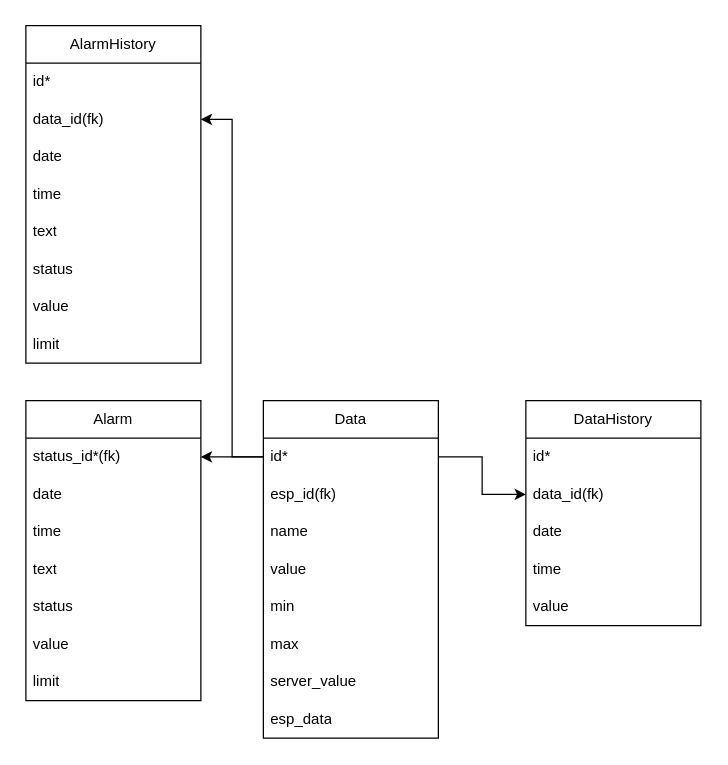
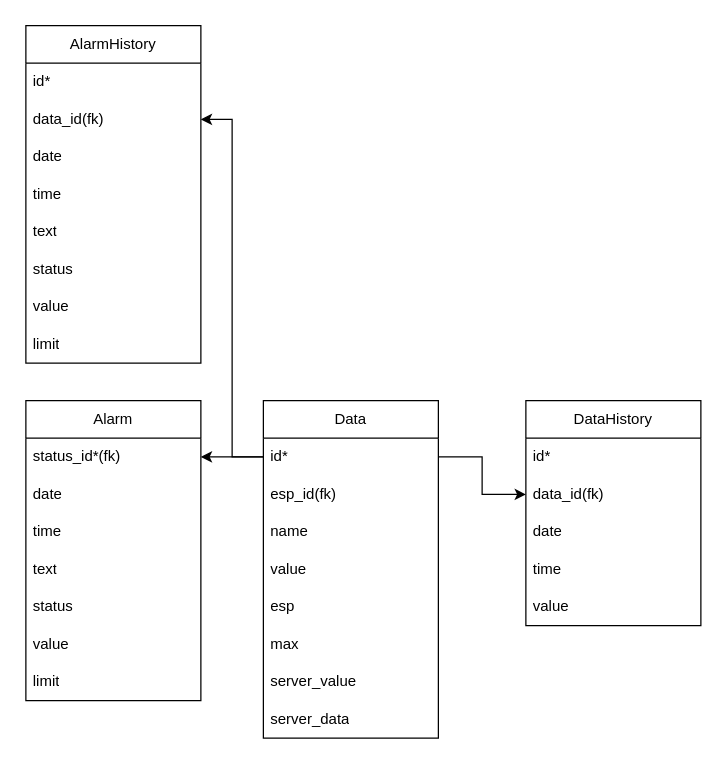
node "min": label "min" -> "esp"
node "esp_data": label "esp_data" -> "server_data"
